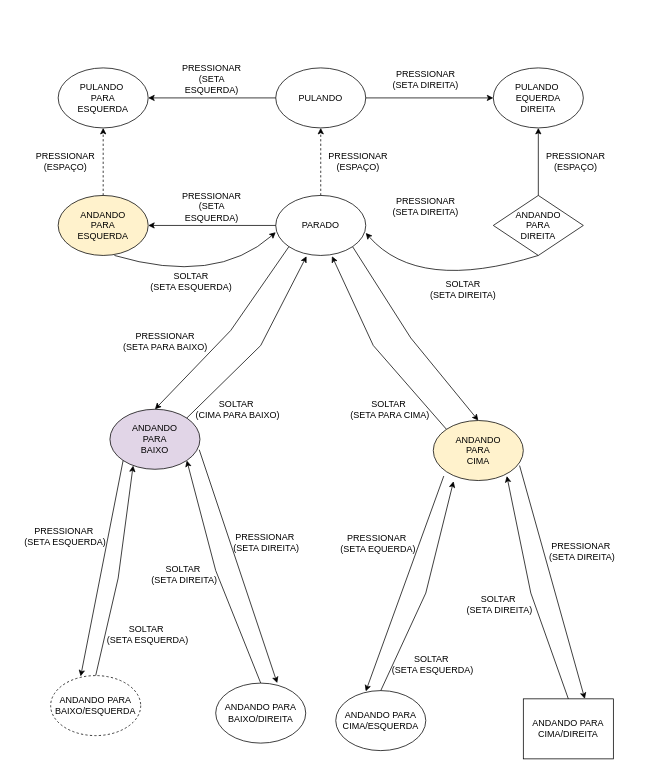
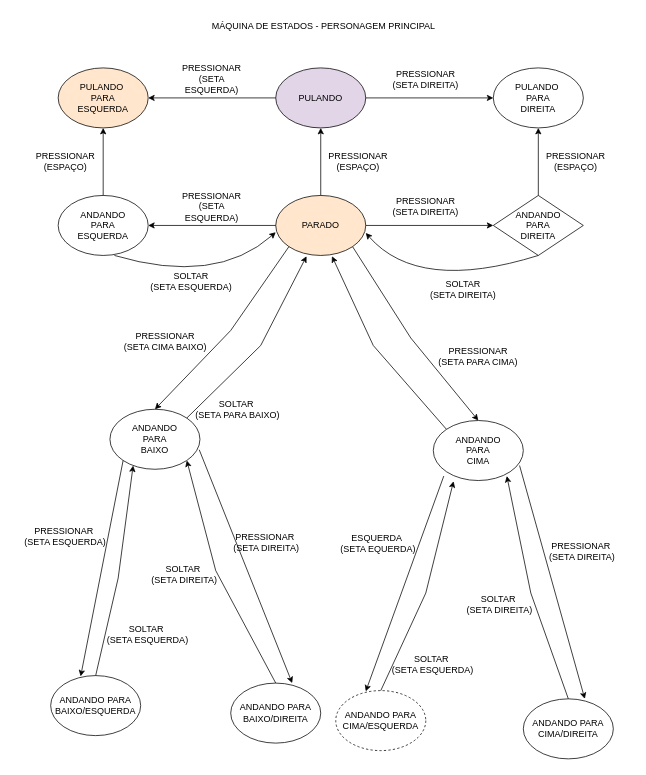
node "MÁQUINA DE ESTADOS - PERSONAGEM PRINCIPAL": added
node "PULANDO PARA ESQUERDA": fillcolor #ffffff -> #ffe6cc
node "PULANDO": fillcolor #ffffff -> #e1d5e7
node "PULANDO EQUERDA DIREITA": label "PULANDO EQUERDA DIREITA" -> "PULANDO PARA DIREITA"
edge "ANDANDO PARA ESQUERDA" -> "PULANDO PARA ESQUERDA": style dashed -> solid
edge "PARADO" -> "PULANDO": style dashed -> solid
node "ANDANDO PARA ESQUERDA": fillcolor #fff2cc -> #ffffff
node "PARADO": fillcolor #ffffff -> #ffe6cc
edge "PARADO" -> "ANDANDO PARA DIREITA": added
node "PRESSIONAR (SETA PARA BAIXO)": label "PRESSIONAR (SETA PARA BAIXO)" -> "PRESSIONAR (SETA CIMA BAIXO)"
node "PRESSIONAR (SETA PARA CIMA)": added
node "SOLTAR (CIMA PARA BAIXO)": label "SOLTAR (CIMA PARA BAIXO)" -> "SOLTAR (SETA PARA BAIXO)"
node "SOLTAR (SETA PARA CIMA)": removed
node "ANDANDO PARA BAIXO": fillcolor #e1d5e7 -> #ffffff
node "ANDANDO PARA CIMA": fillcolor #fff2cc -> #ffffff
node "PRESSIONAR (SETA EQUERDA)": label "PRESSIONAR (SETA EQUERDA)" -> "ESQUERDA (SETA EQUERDA)"
node "ANDANDO PARA BAIXO/ESQUERDA": style dashed -> solid
node "ANDANDO PARA BAIXO/DIREITA": moved (261, 713) -> (276, 713)
node "ANDANDO PARA CIMA/ESQUERDA": style solid -> dashed
node "ANDANDO PARA CIMA/DIREITA": shape rectangle -> ellipse
